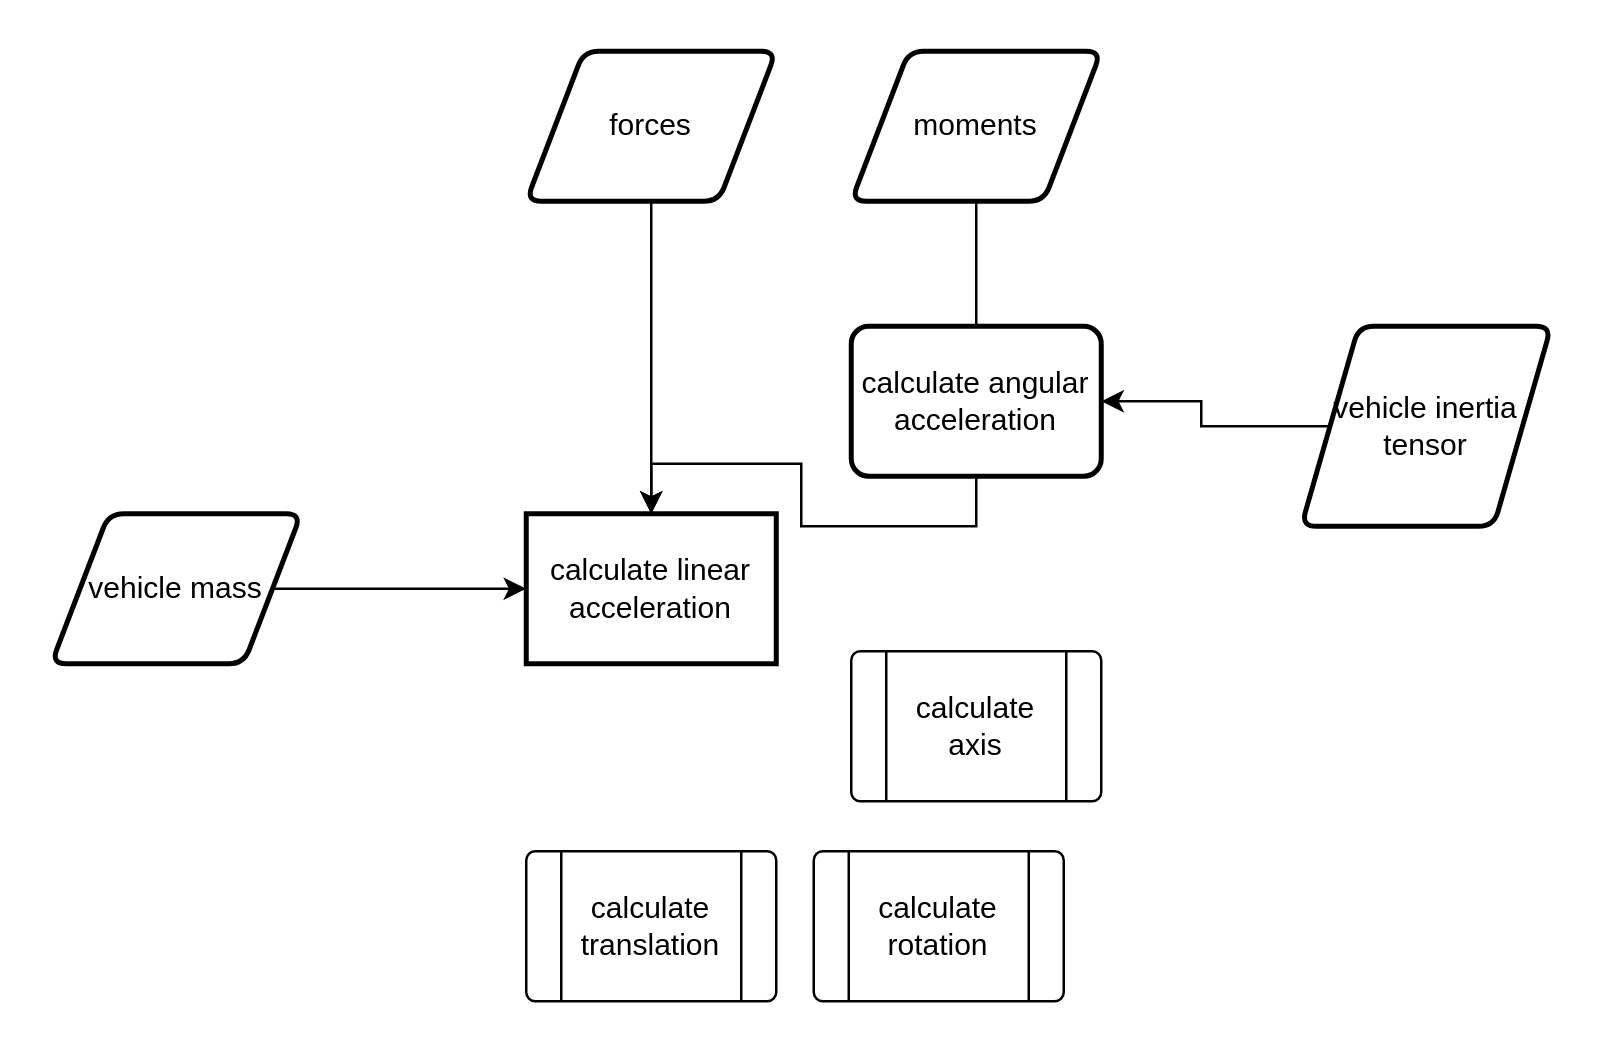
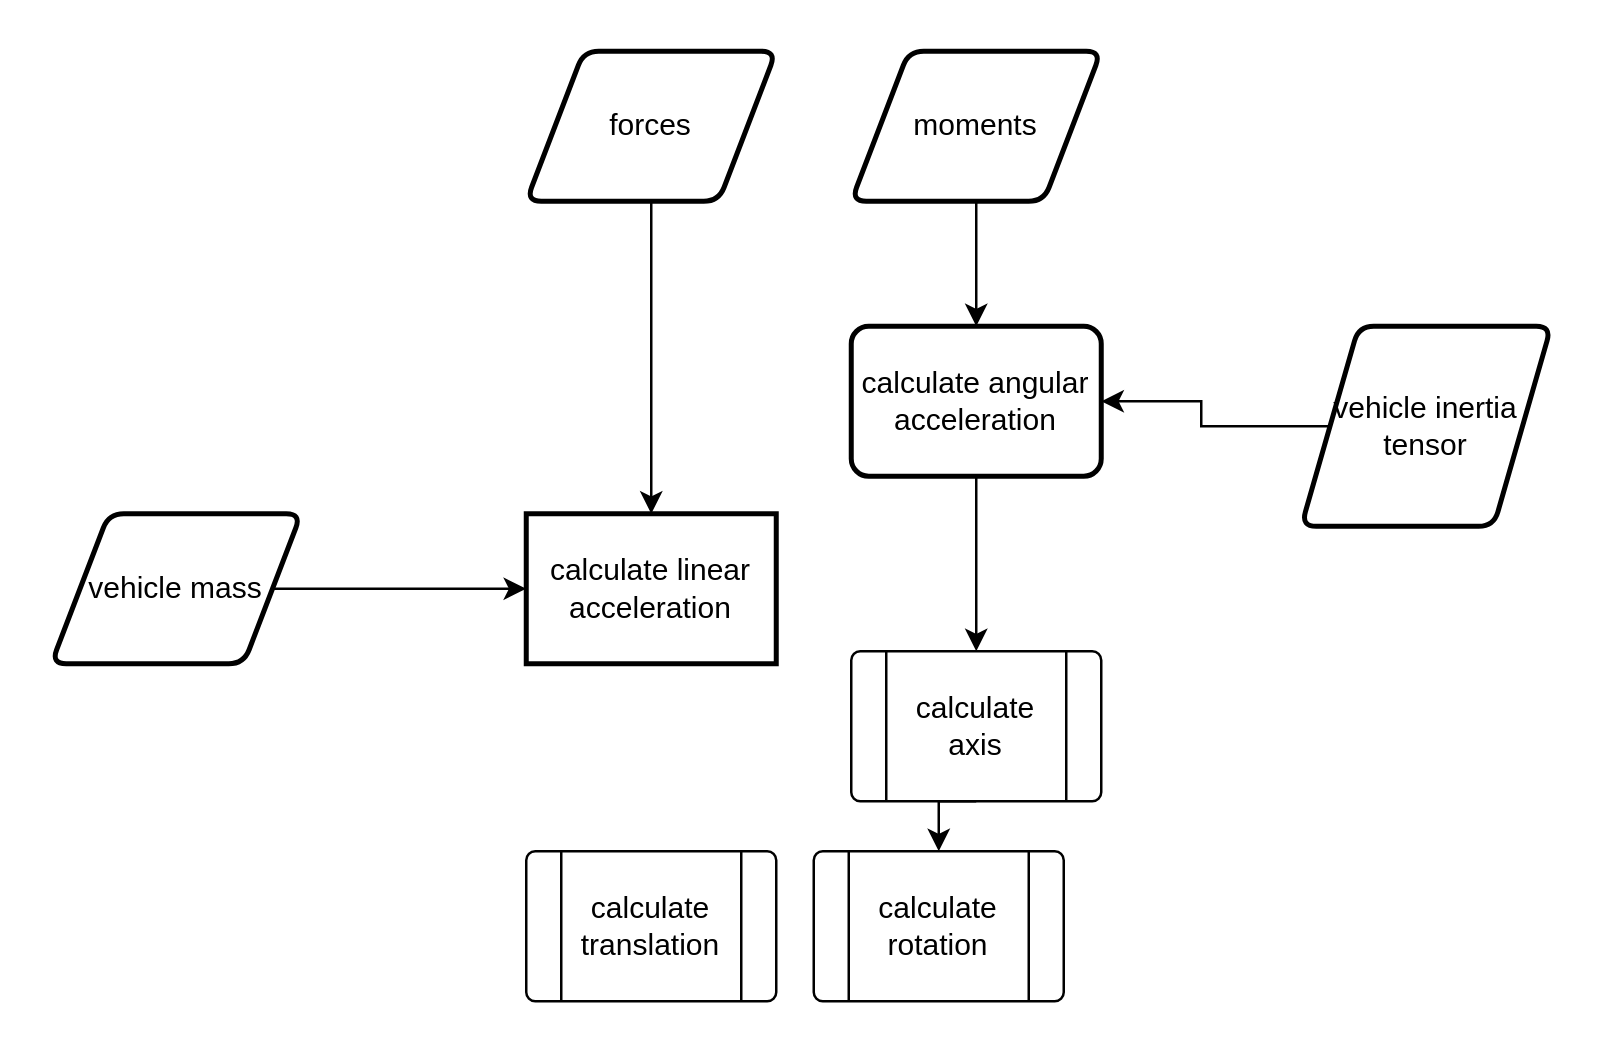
edge "moments" -- "calculate angular acceleration": arrowhead none -> classic
edge "calculate angular acceleration" -> "calculate linear acceleration": now "calculate angular acceleration" -> "calculate axis"
edge "calculate axis" -> "calculate rotation": added
